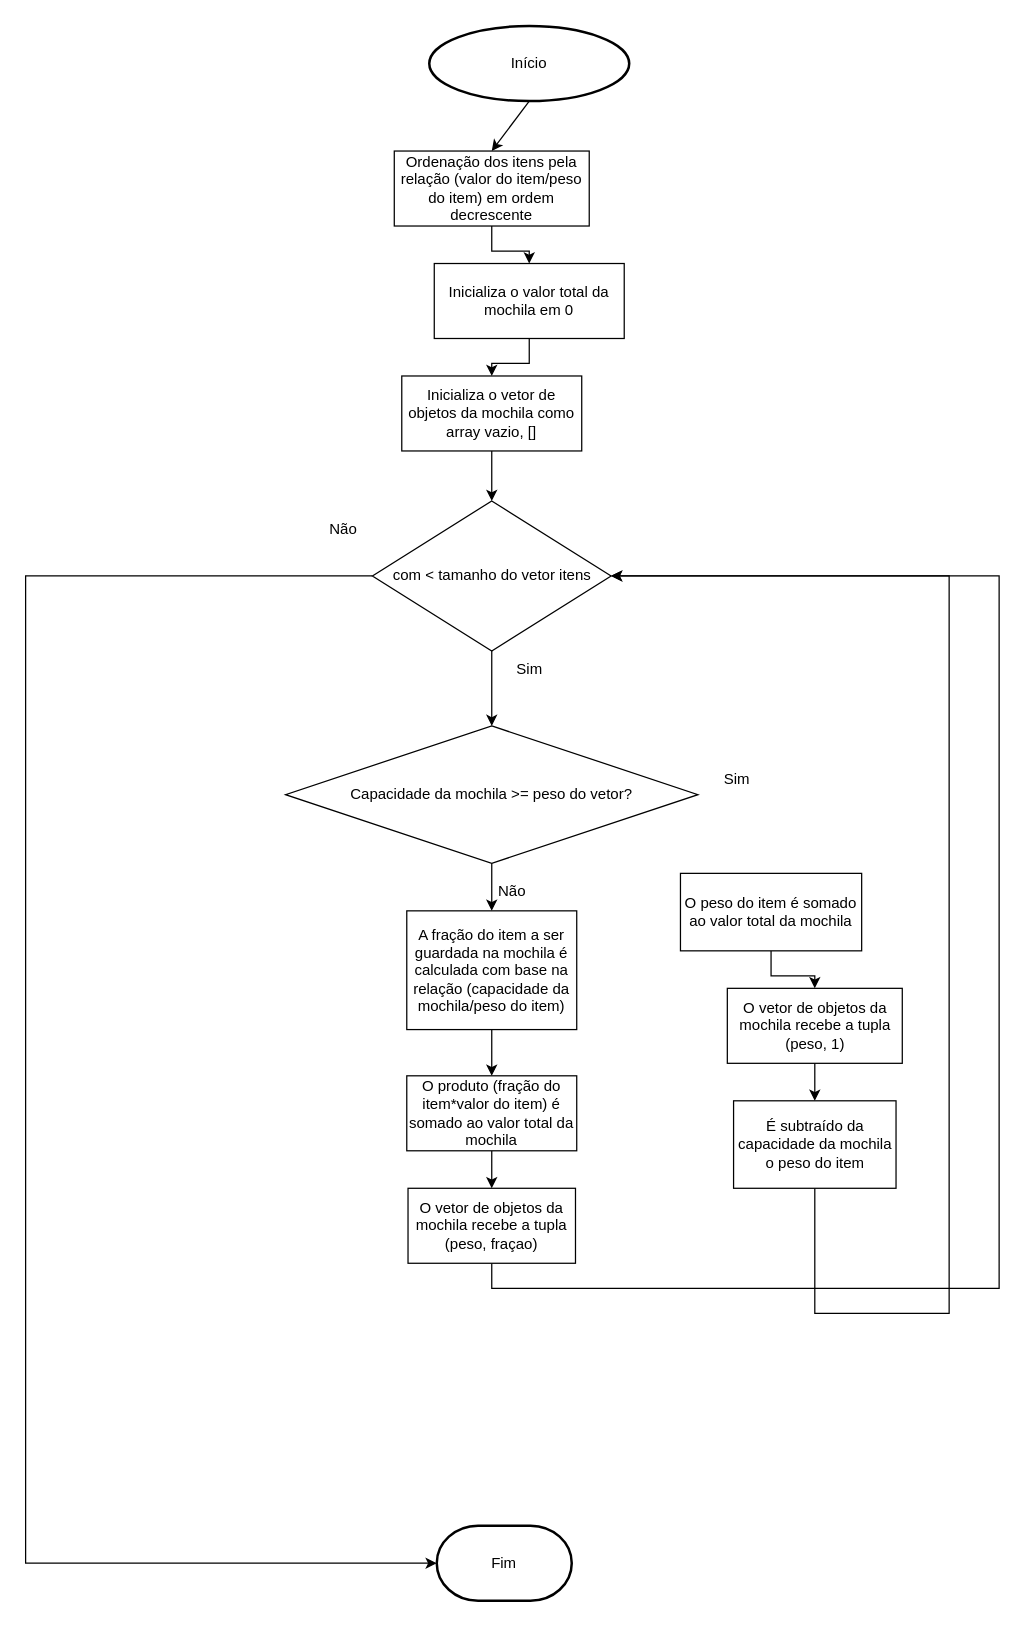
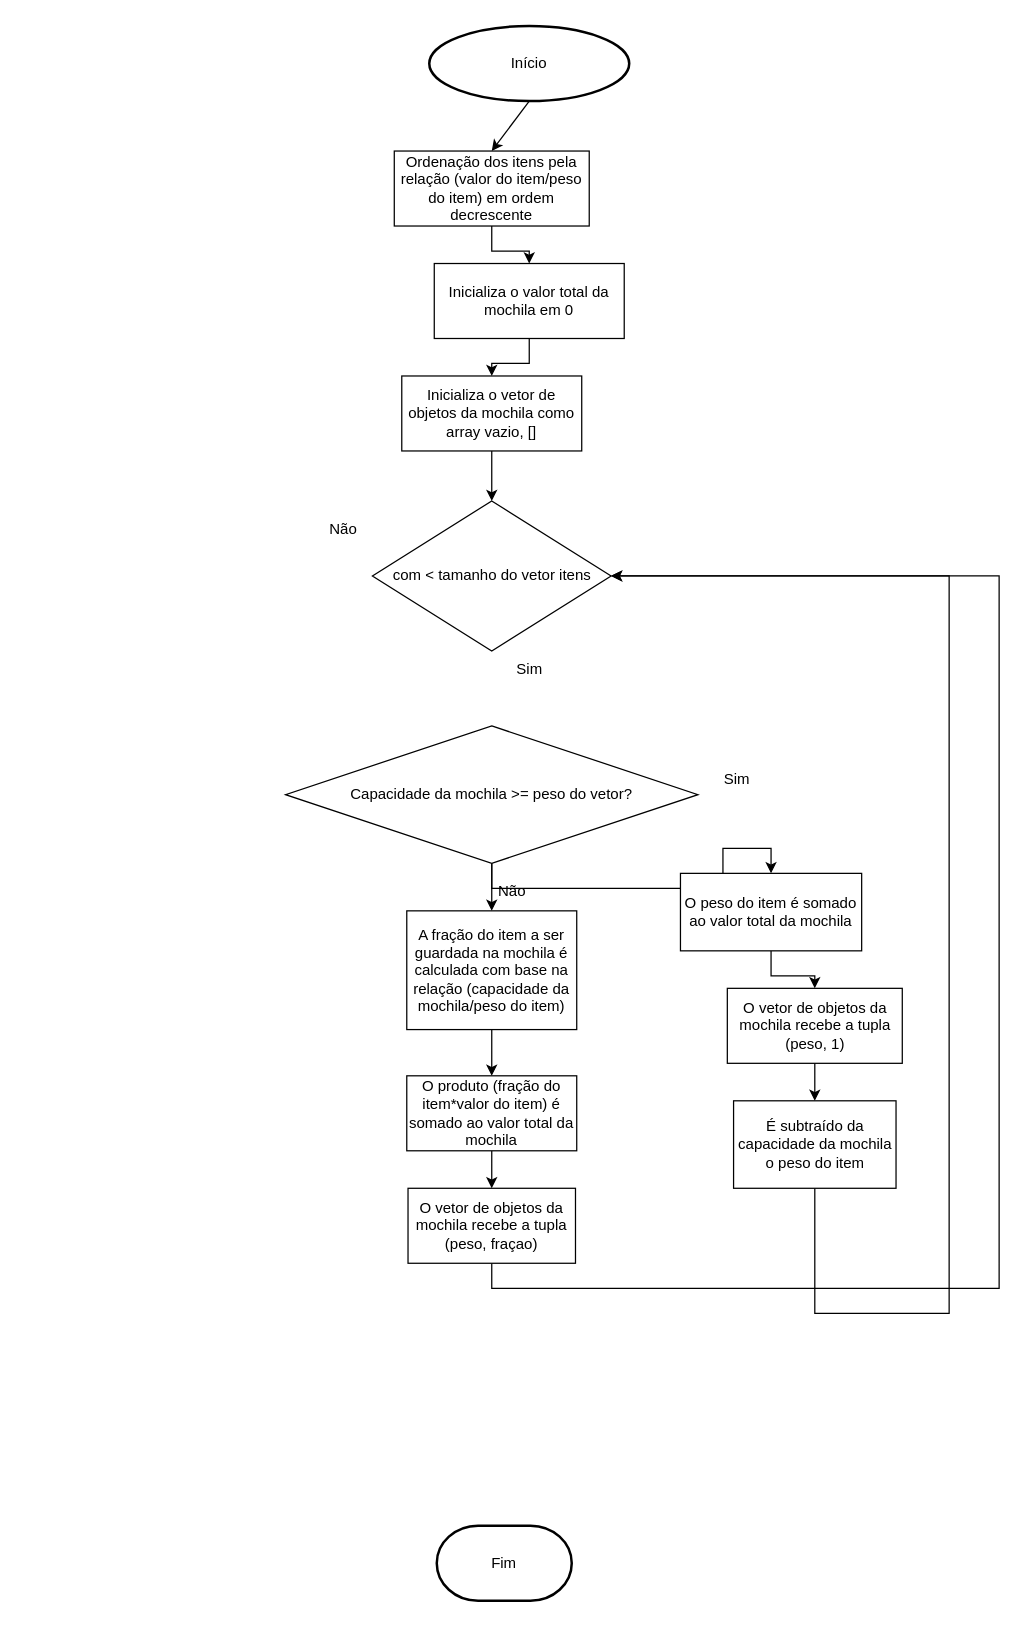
edge "com < tamanho do vetor itens" -> "Capacidade da mochila >= peso do vetor?": removed
edge "Capacidade da mochila >= peso do vetor?" -> "O peso do item é somado ao valor total da mochila": added
edge "com < tamanho do vetor itens" -> "Fim": removed
